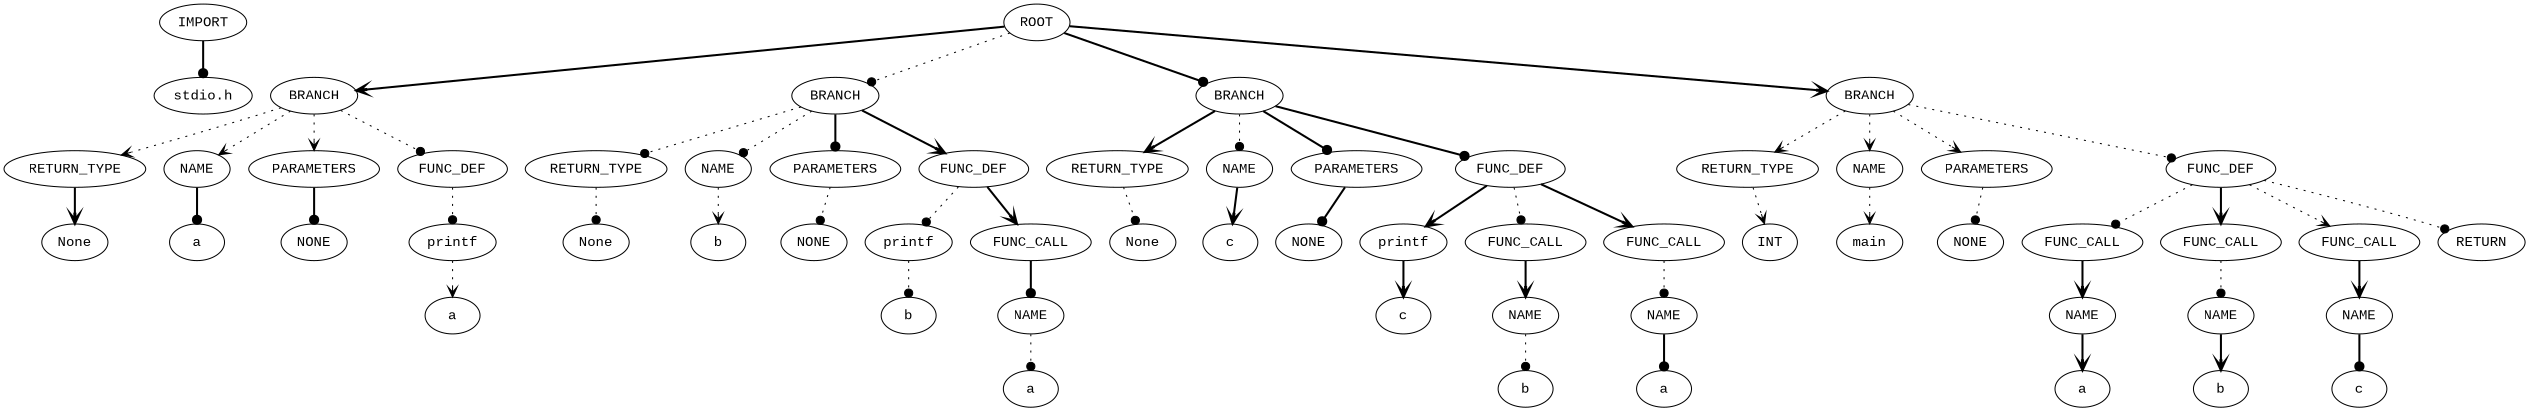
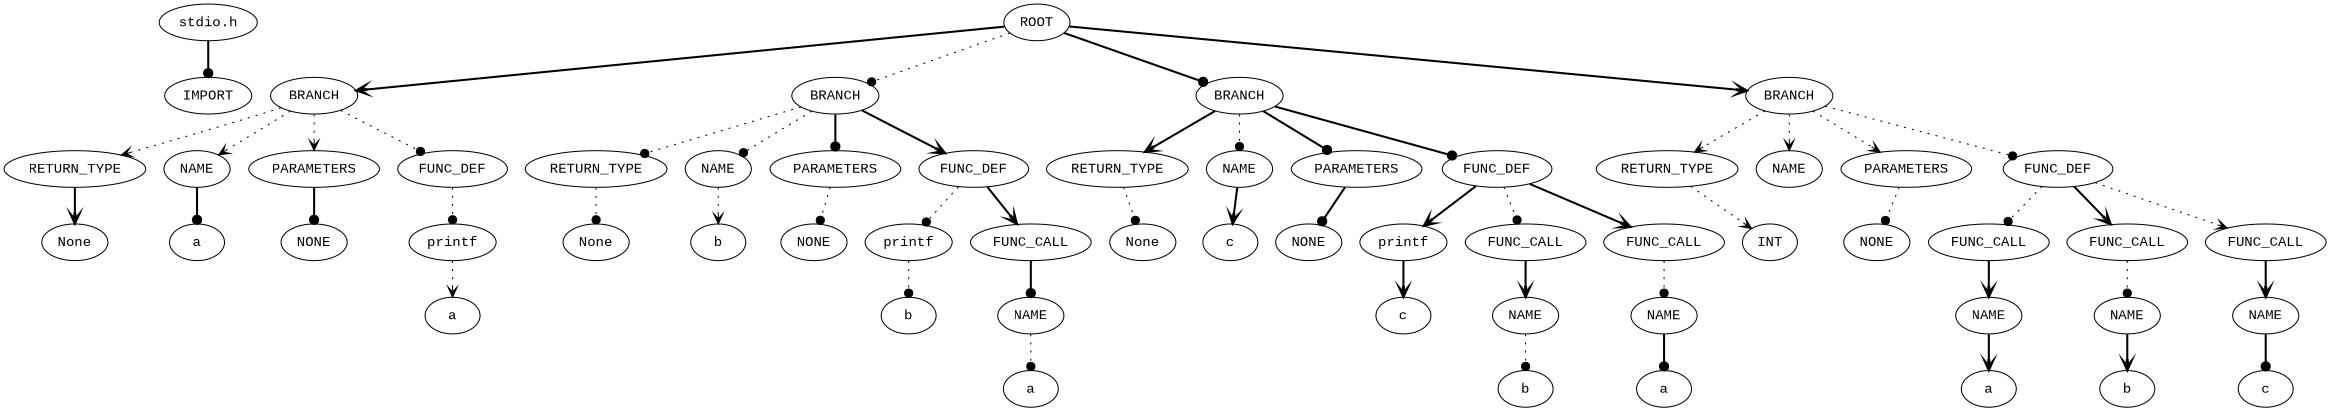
edge "IMPORT" -> "stdio.h": reversed
node "main": removed
node "RETURN": removed
